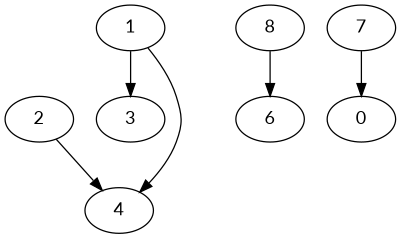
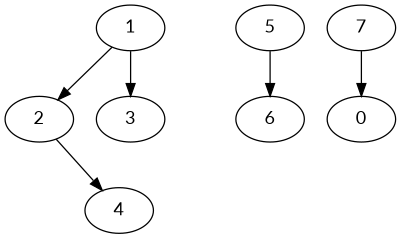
node "8": label "8" -> "5"
edge "1" -> "4": now "1" -> "2"
